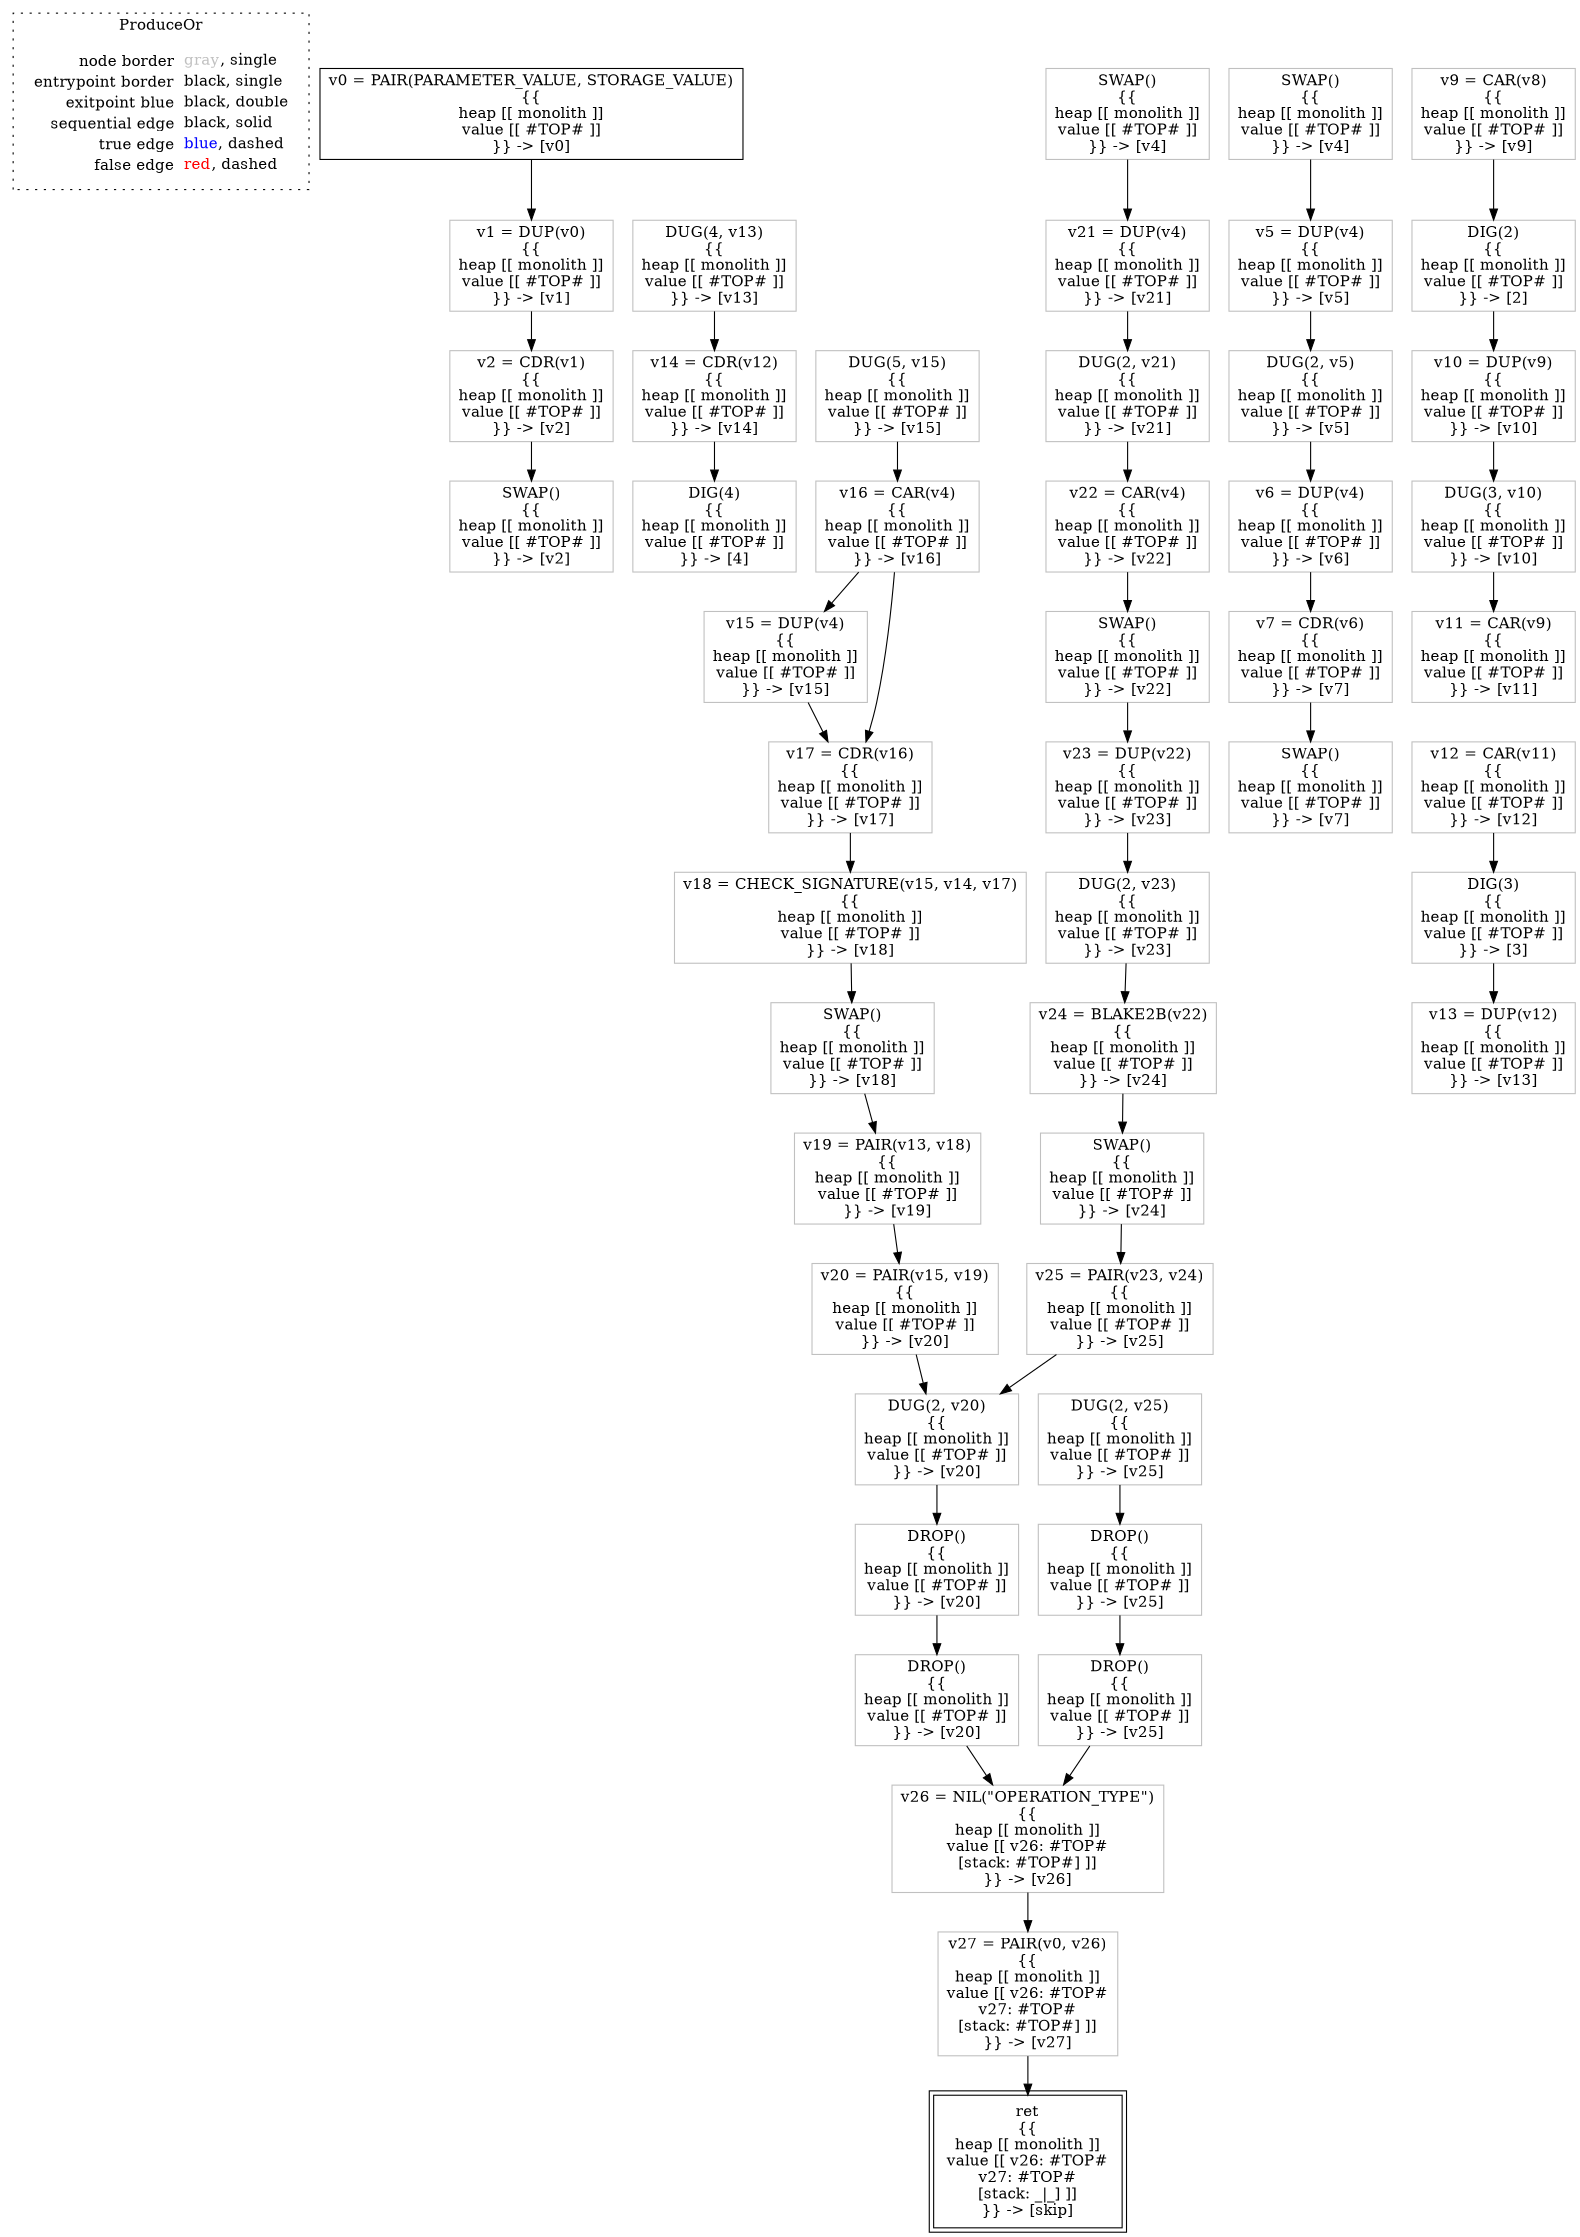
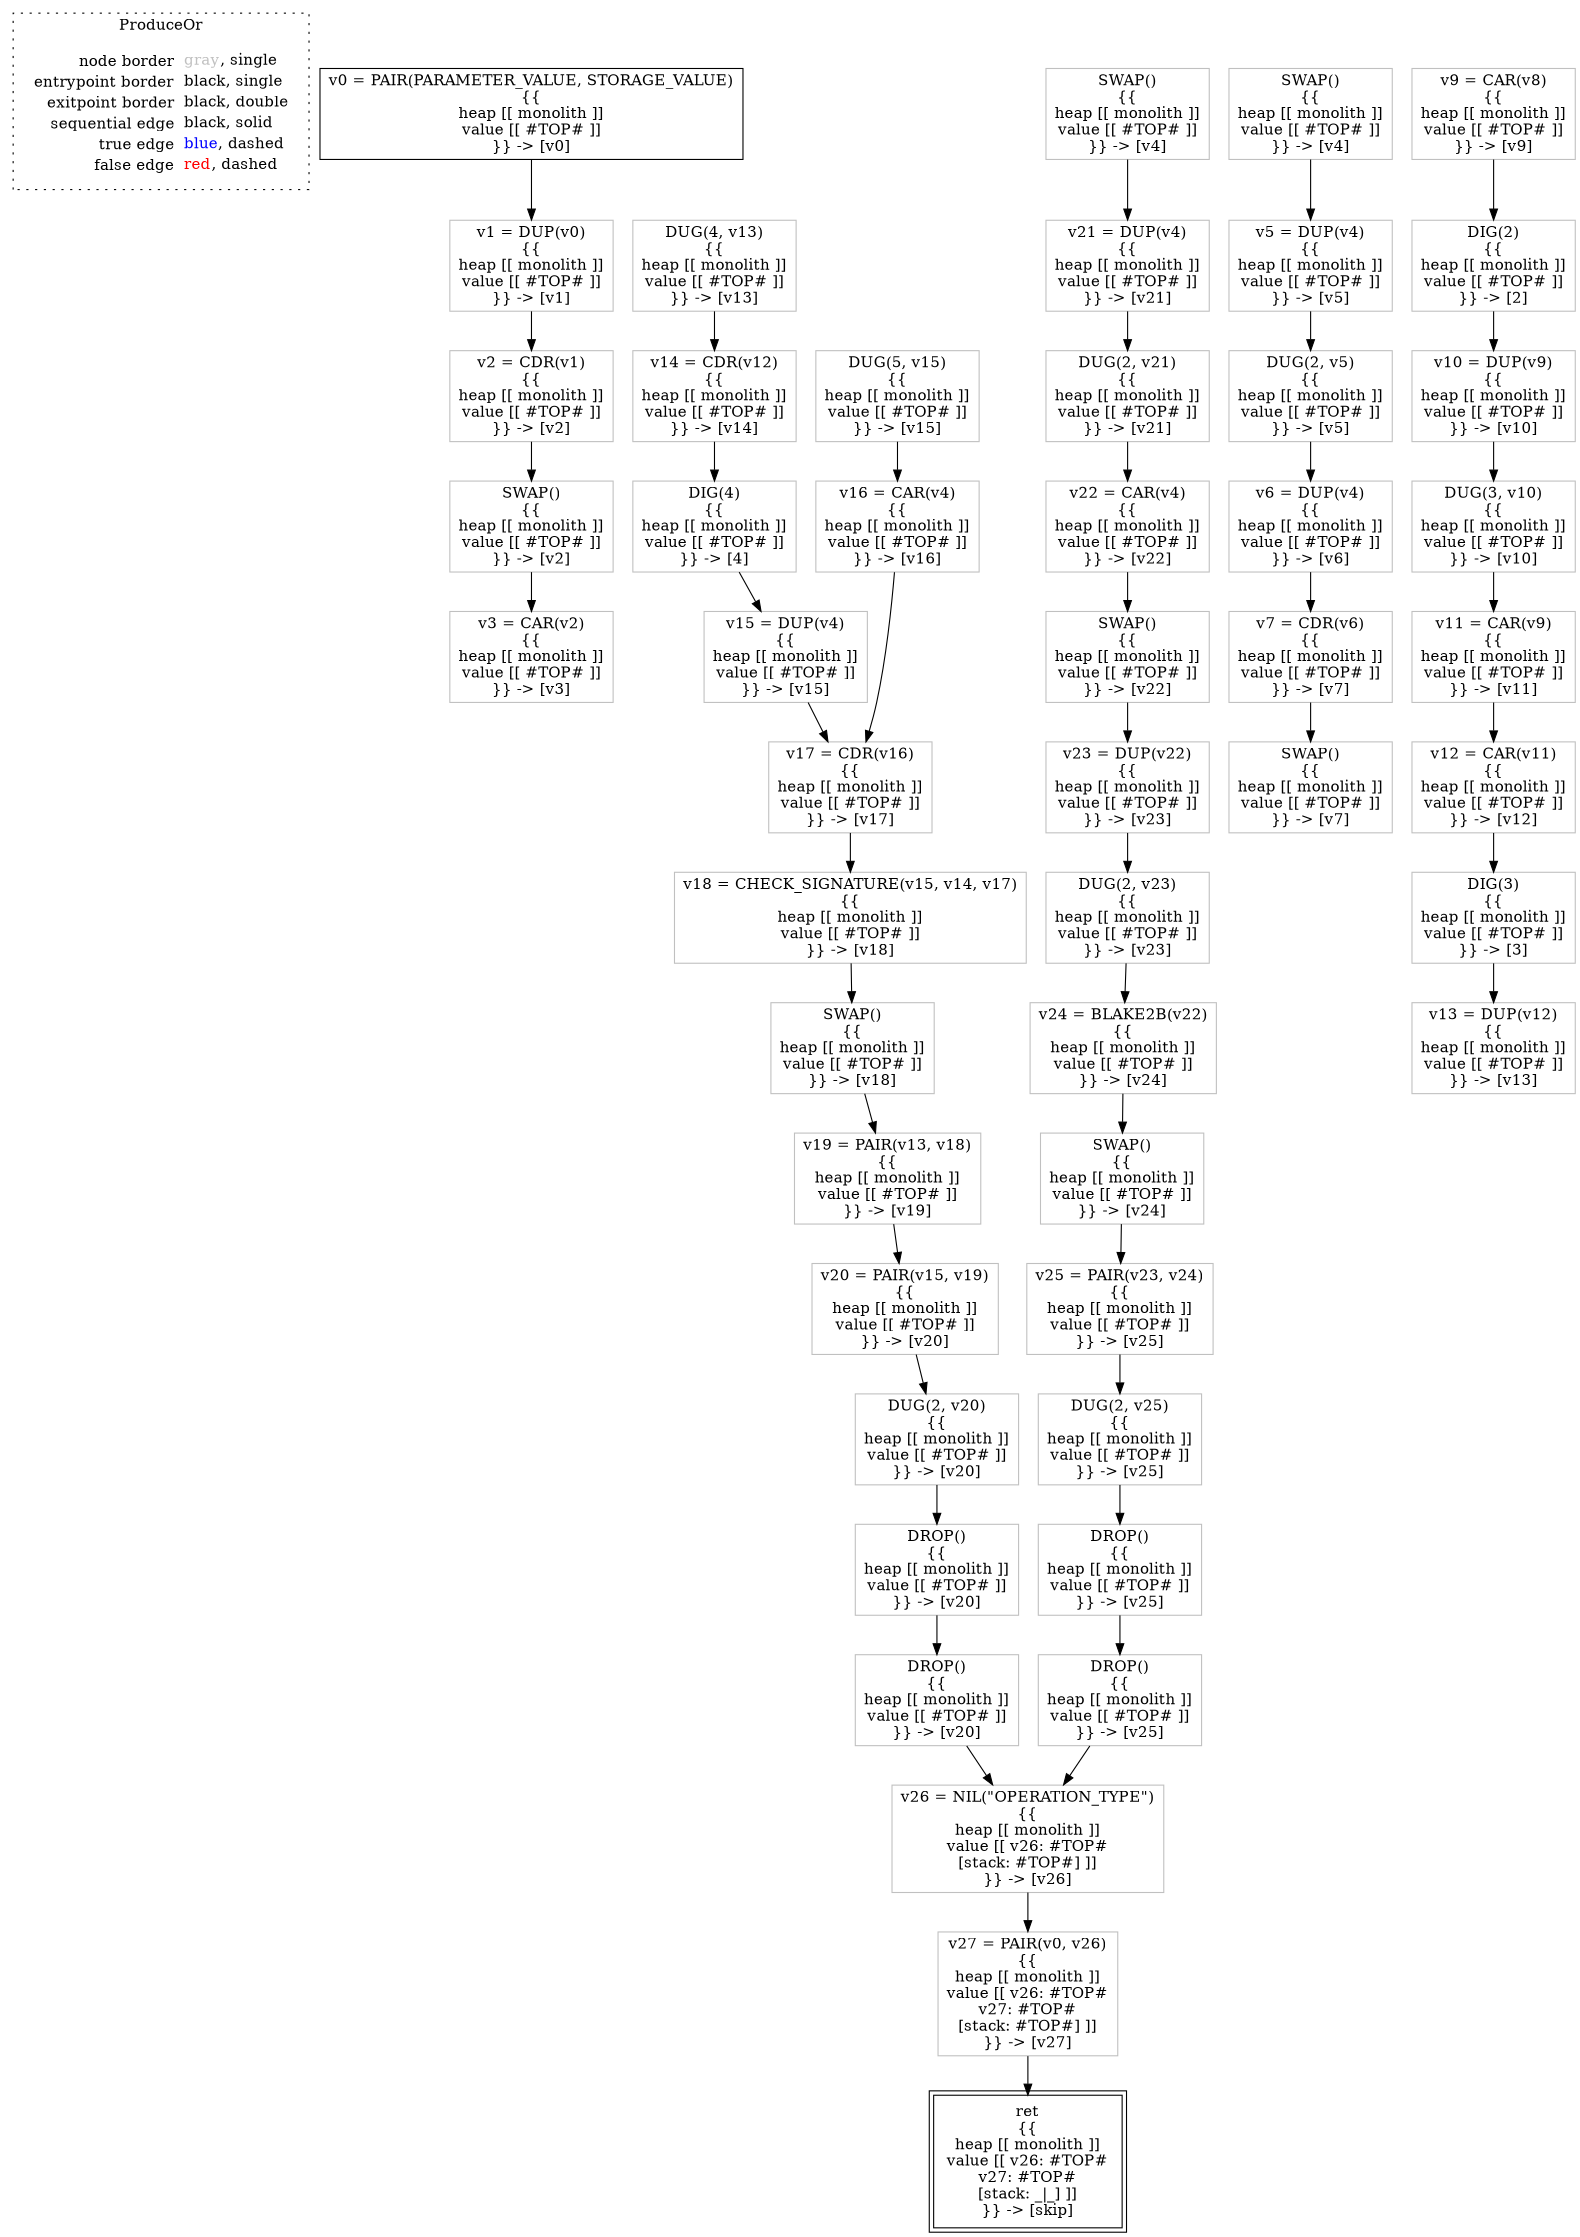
node "node border": text "exitpoint blue" -> "exitpoint border"
edge "v16 = CAR(v4)" -> "v15 = DUP(v4)": now "DIG(4)" -> "v15 = DUP(v4)"
node "v3 = CAR(v2)": added
edge "v11 = CAR(v9)" -> "v12 = CAR(v11)": added
edge "v25 = PAIR(v23, v24)" -> "DUG(2, v20)": now "v25 = PAIR(v23, v24)" -> "DUG(2, v25)"
